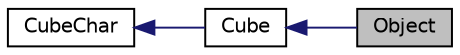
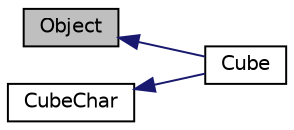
edge "Object" -> "Cube": reversed
